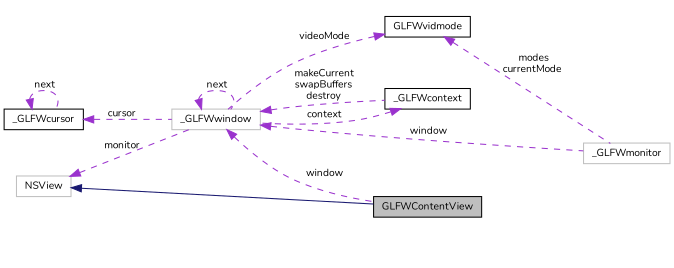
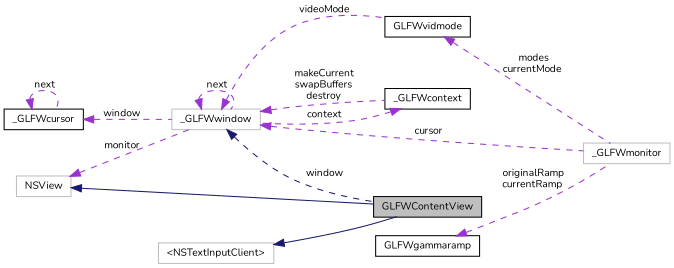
edge "_GLFWwindow" -> "GLFWvidmode": reversed
edge "_GLFWwindow" -> "_GLFWcursor": label " cursor" -> " window"
edge "_GLFWmonitor" -> "_GLFWwindow": label " window" -> " cursor"
edge "GLFWContentView" -> "_GLFWwindow": color darkorchid3 -> midnightblue
node "GLFWgammaramp": added
node "<NSTextInputClient>": added
